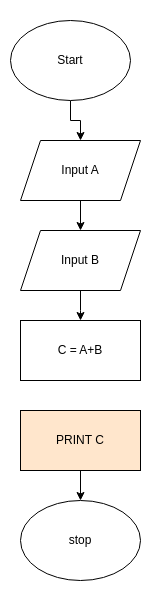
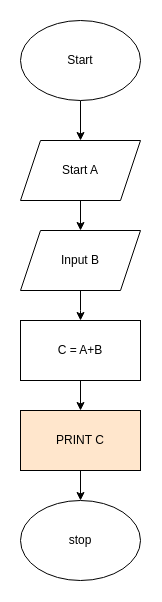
node "Start": moved (71, 61) -> (81, 61)
node "Input A": label "Input A" -> "Start A"
edge "C = A+B" -> "PRINT C": added
